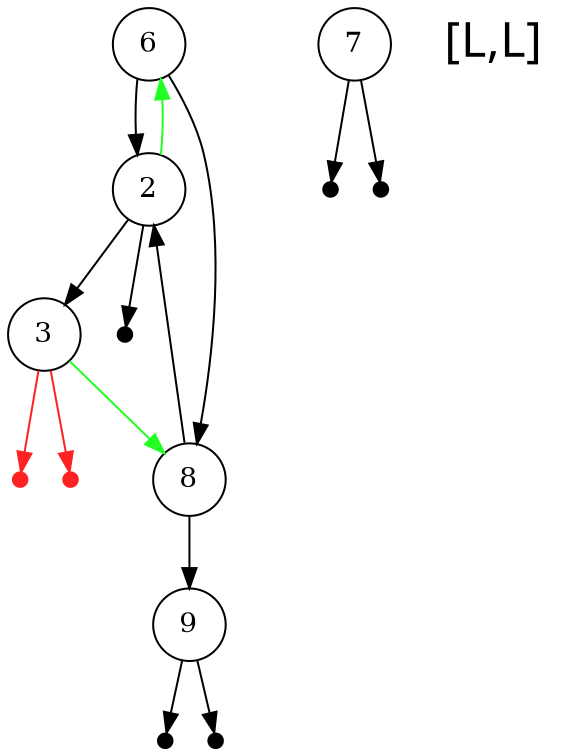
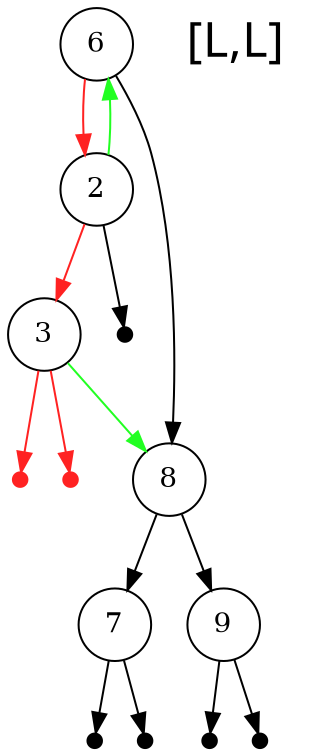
edge "6" -> "2": color black -> #ff2222ff
edge "2" -> "3": color black -> #ff2222ff
edge "8" -> "2": now "8" -> "7"
